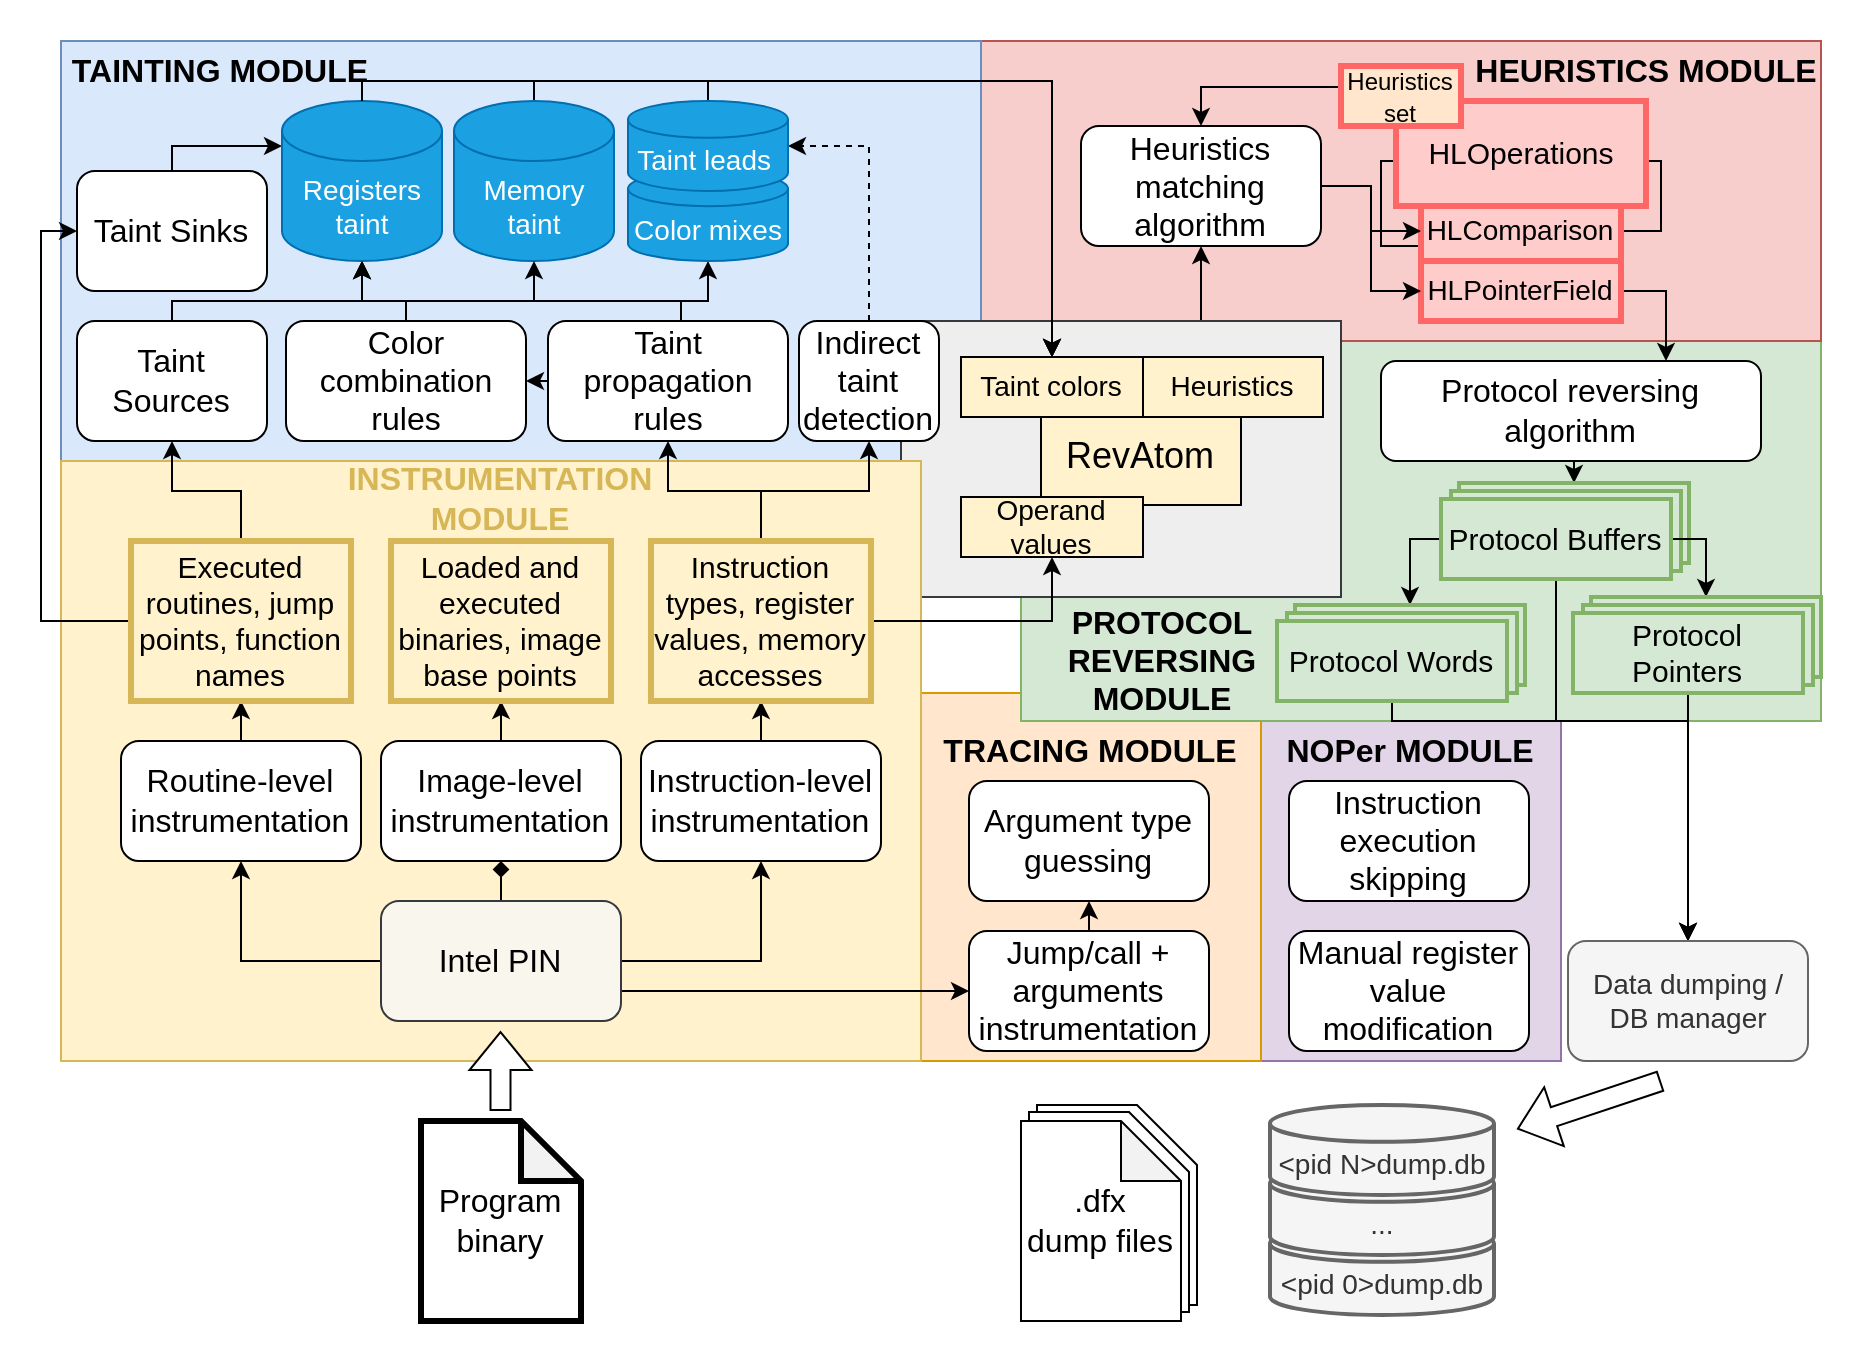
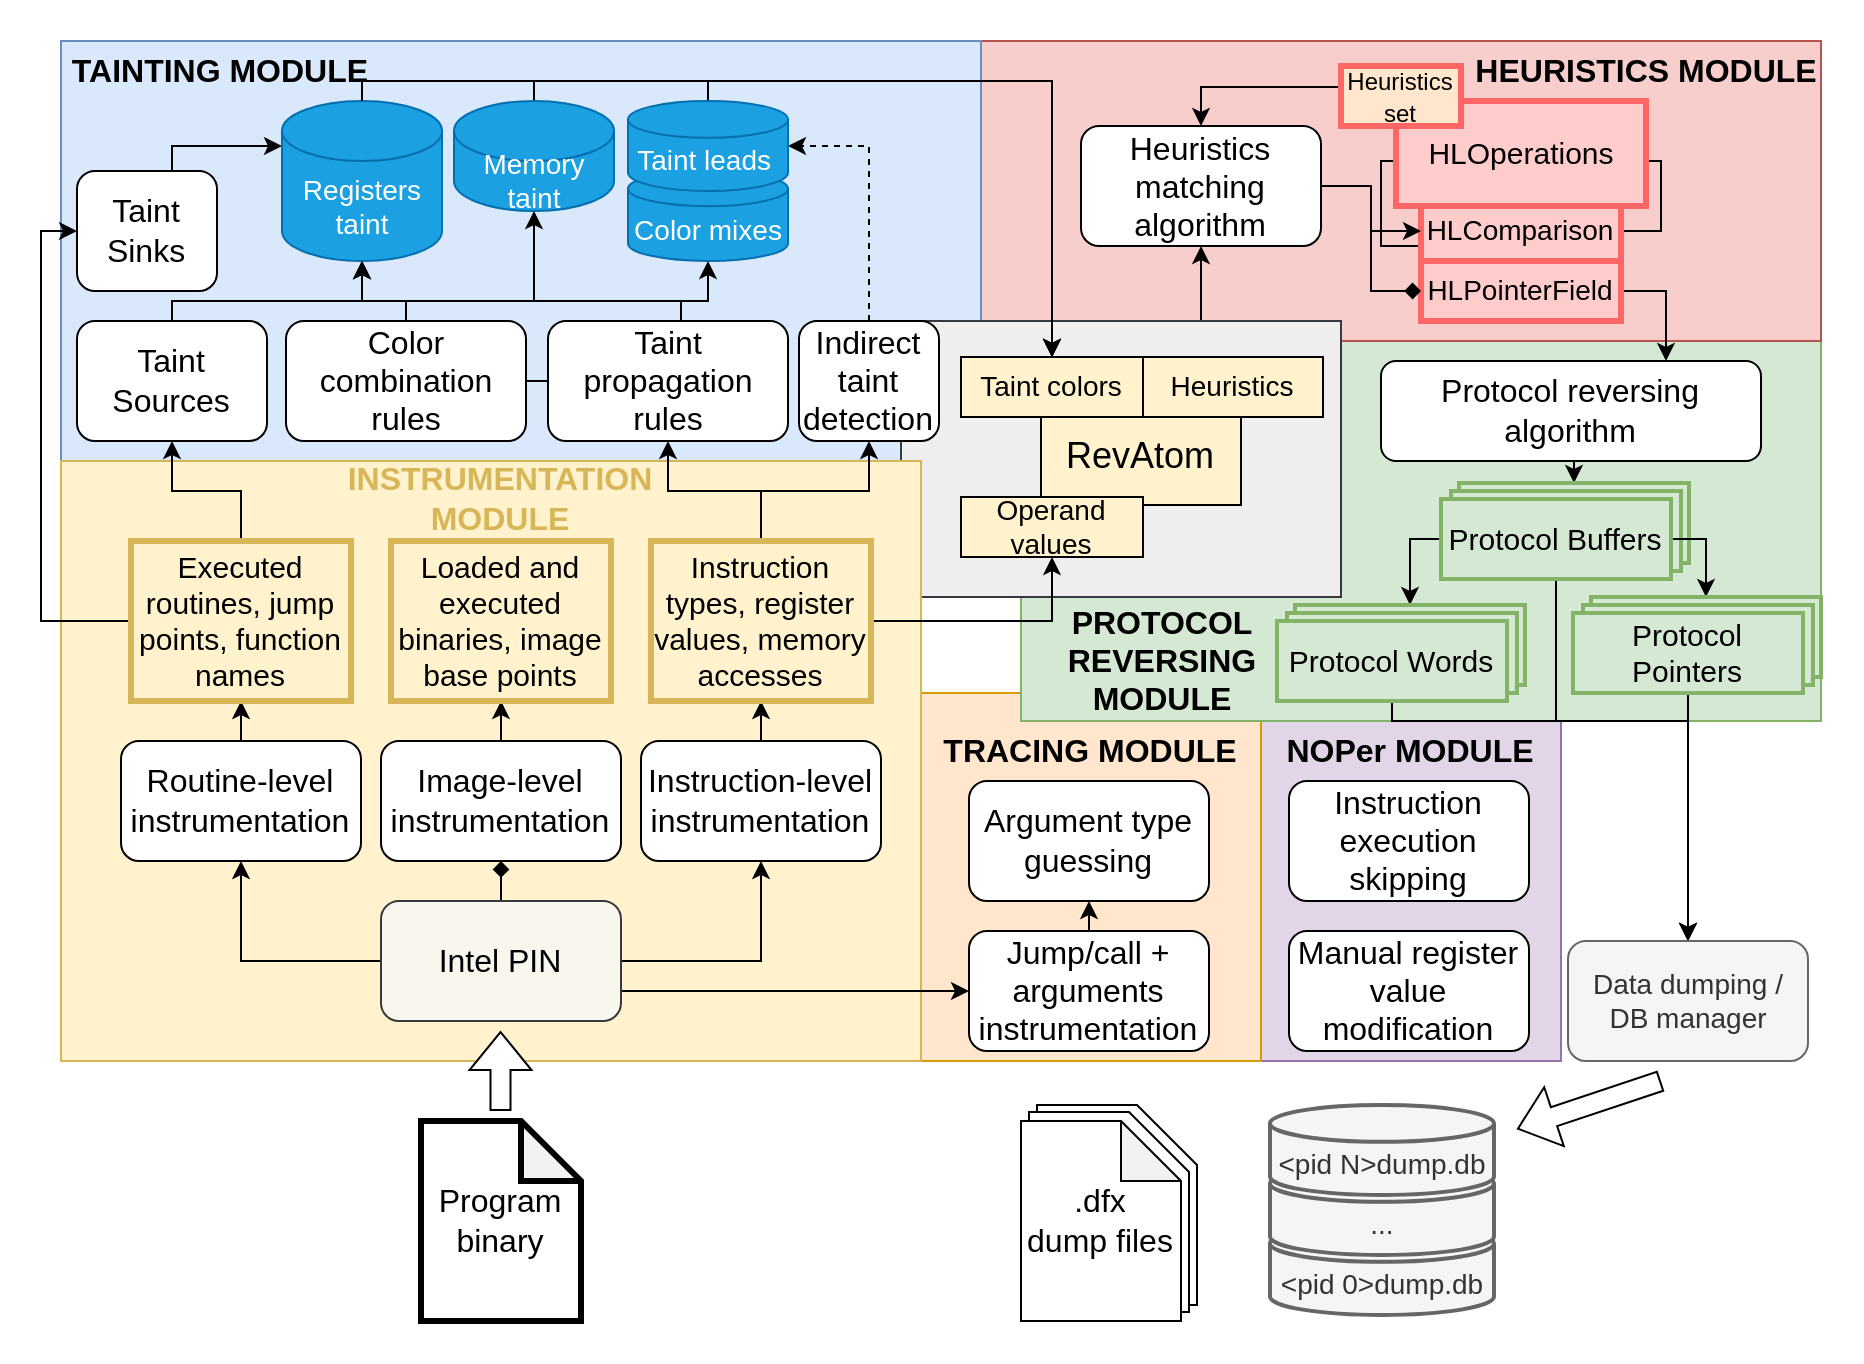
node "Memory taint": size 160x160 -> 160x110
node "Taint Sinks": size 190x120 -> 140x120
edge "Heuristics matching algorithm" -> "HLPointerField": arrowhead classic -> diamond
edge "Taint propagation rules" -> "Color combination rules": arrowhead classic -> none
